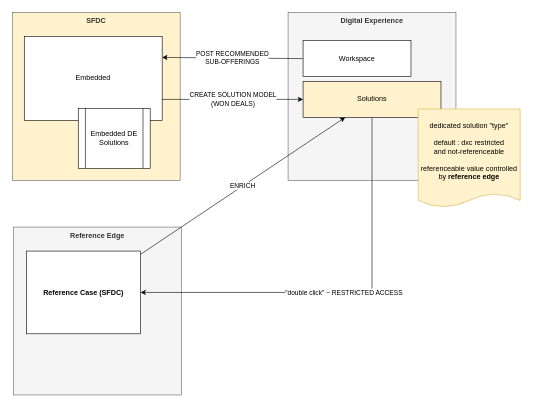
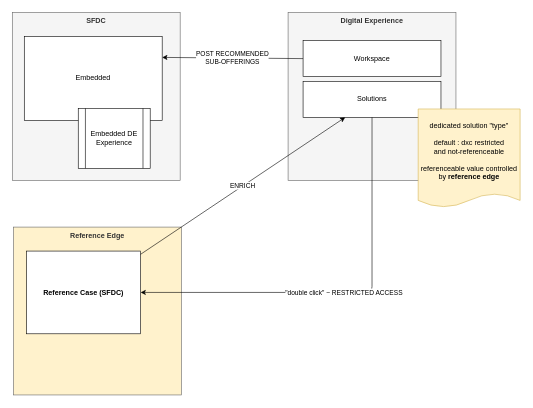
node "SFDC": fillcolor #fff2cc -> #f5f5f5
node "Workspace": size 108x36 -> 138x36
edge "Embedded" -> "Solutions": removed, label "CREATE SOLUTION MODEL (WON DEALS)"
node "Solutions": fillcolor #fff2cc -> #ffffff
node "Embedded DE Solutions": label "Embedded DE Solutions" -> "Embedded DE Experience"
node "Reference Edge": fillcolor #f5f5f5 -> #fff2cc
